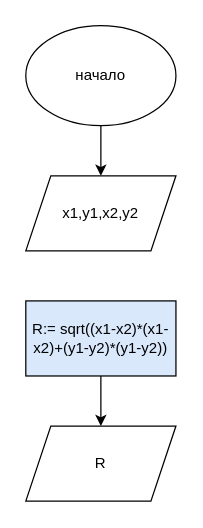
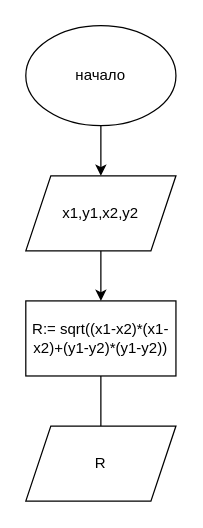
edge "x1,y1,x2,y2" -> "R:= sqrt((x1-x2)*(x1-x2)+(y1-y2)*(y1-y2))": added
node "R:= sqrt((x1-x2)*(x1-x2)+(y1-y2)*(y1-y2))": fillcolor #dae8fc -> #ffffff
edge "R:= sqrt((x1-x2)*(x1-x2)+(y1-y2)*(y1-y2))" -> "R": arrowhead classic -> none
